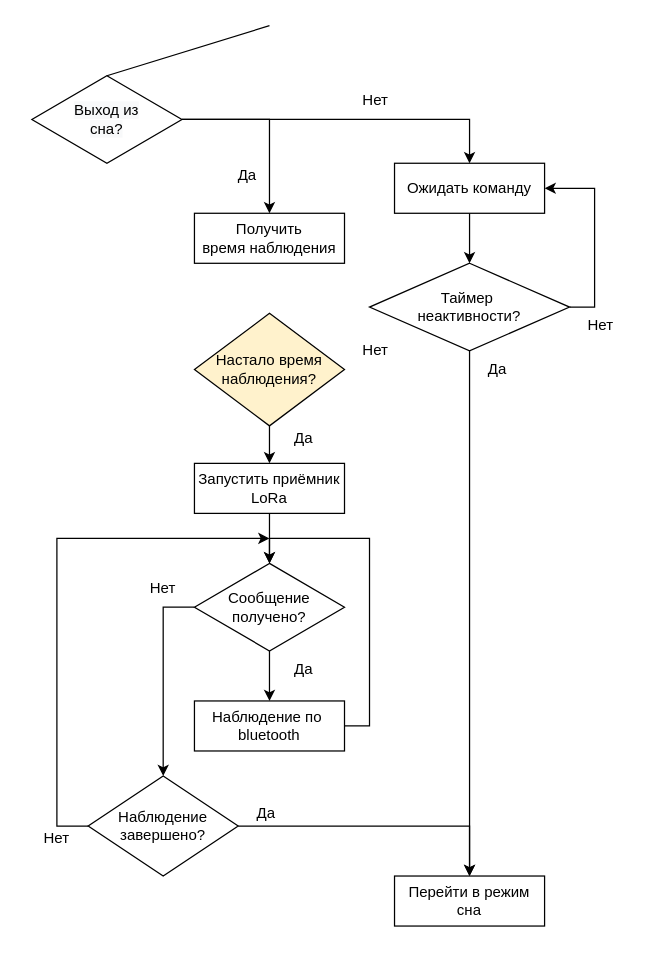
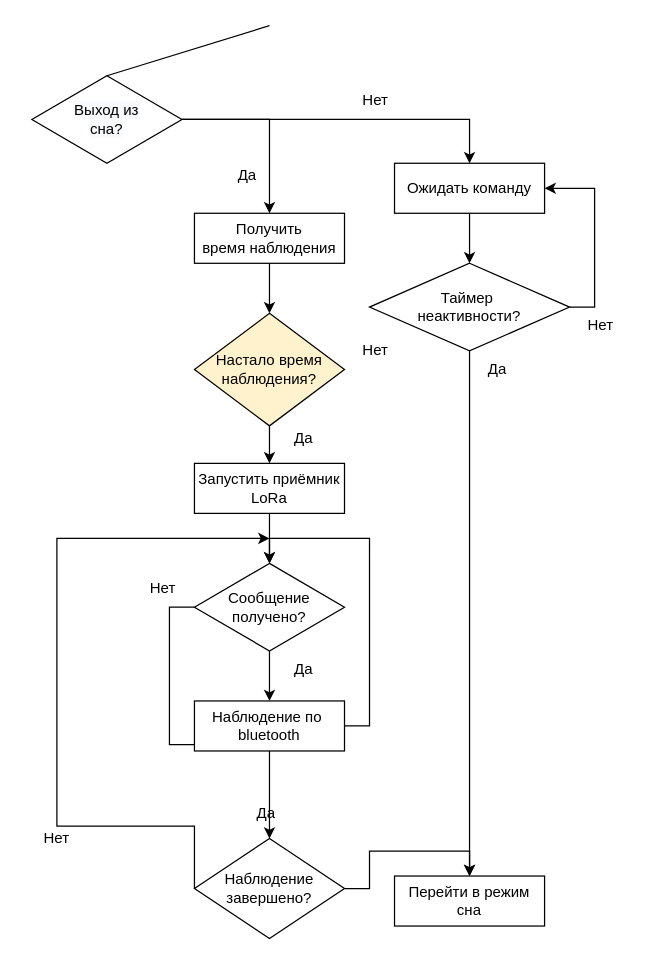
edge "Получить время наблюдения" -> "Настало время наблюдения?": added
node "Наблюдение завершено?": moved (163, 826) -> (269, 888)
